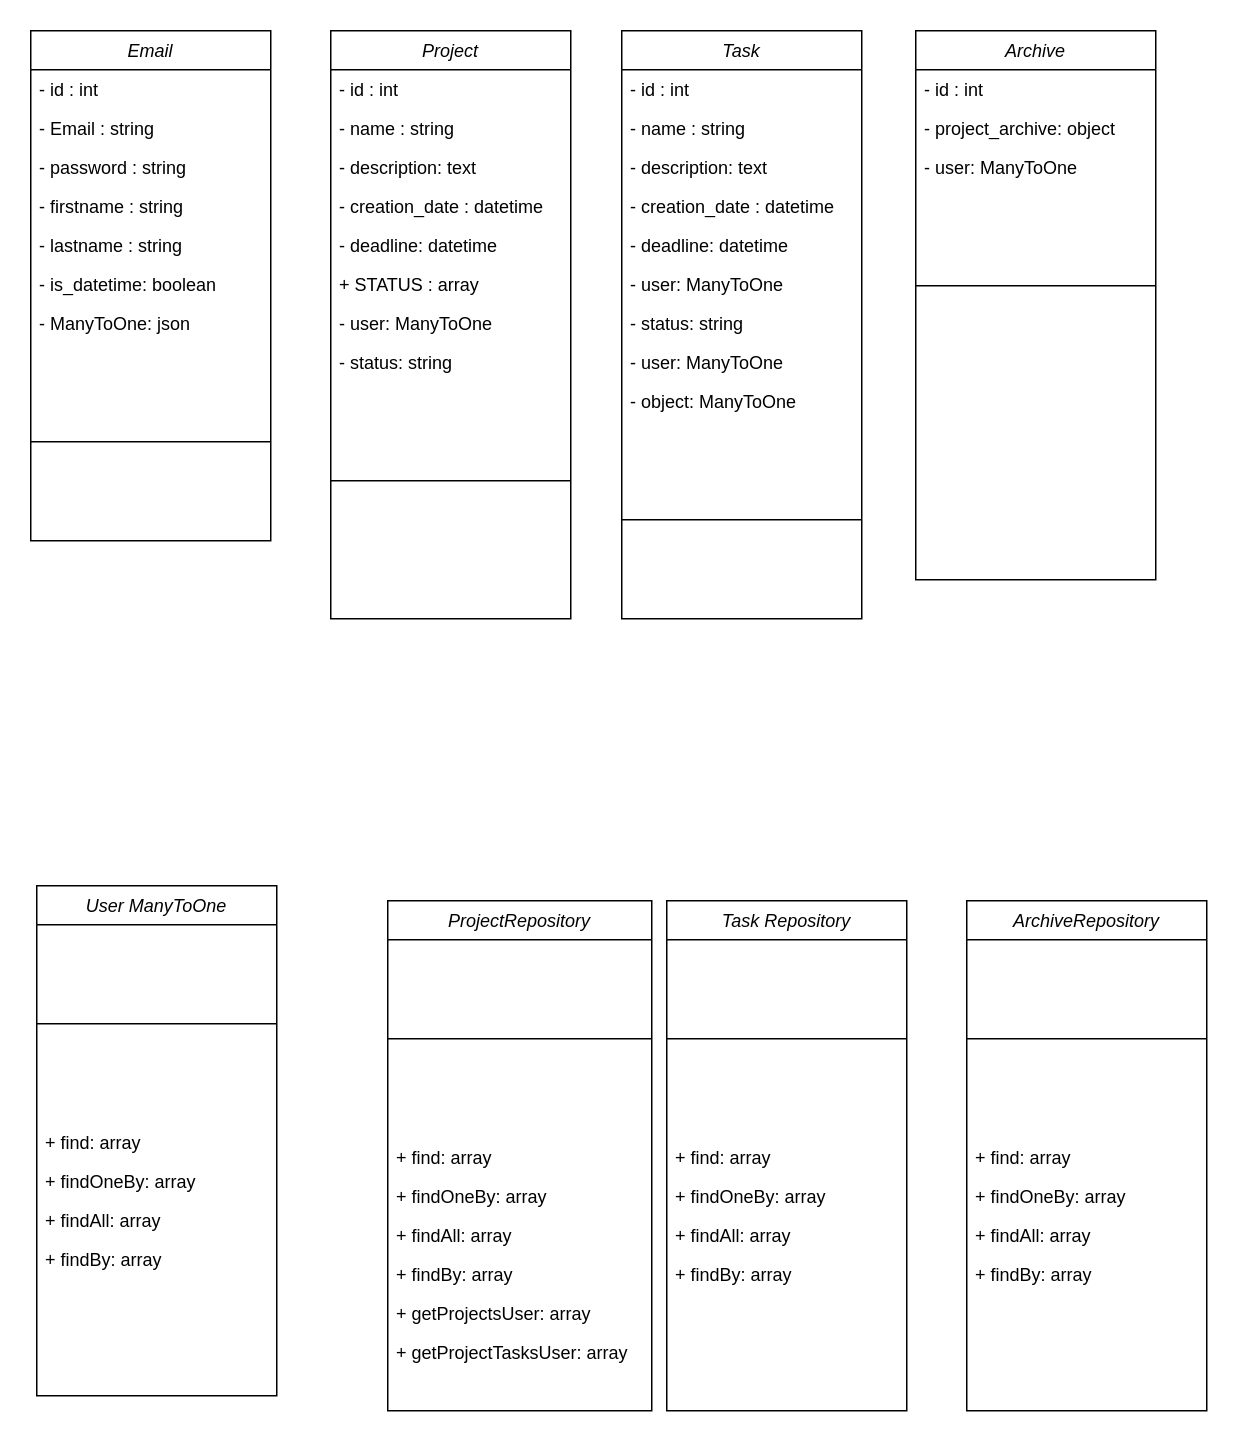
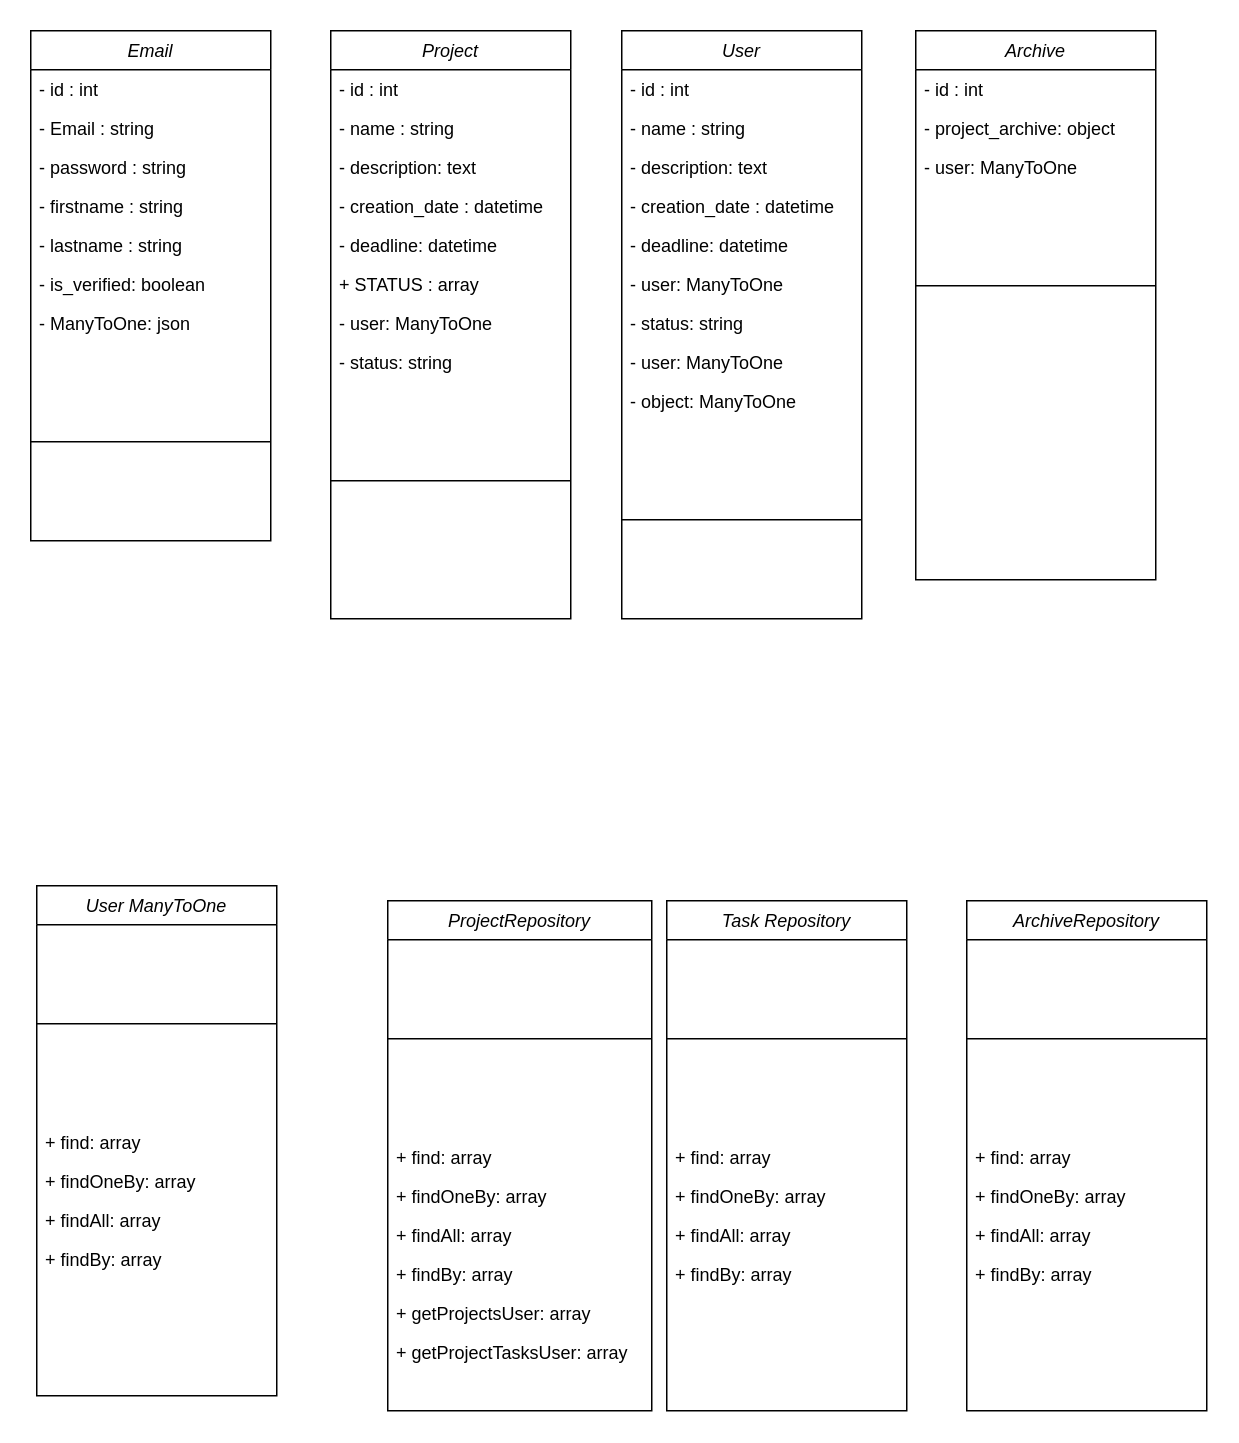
node "Task": label "Task" -> "User"
node "- is_datetime: boolean": label "- is_datetime: boolean" -> "- is_verified: boolean"
